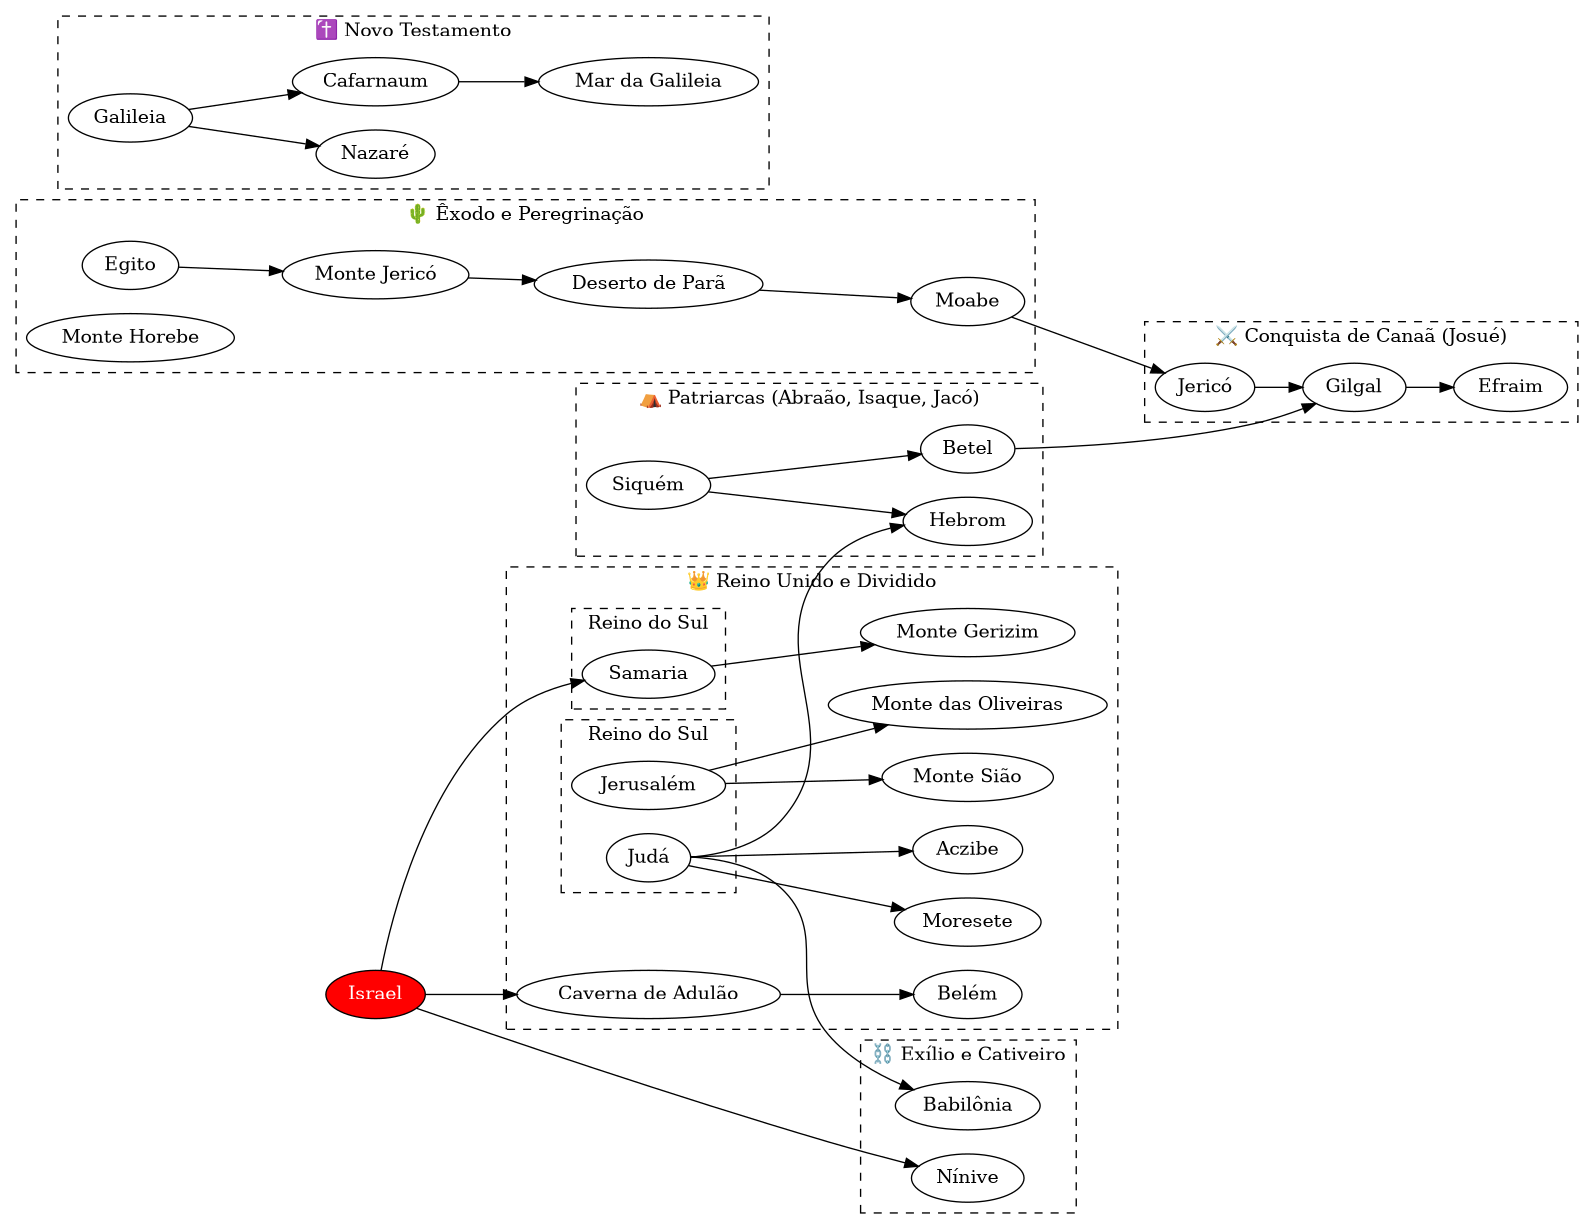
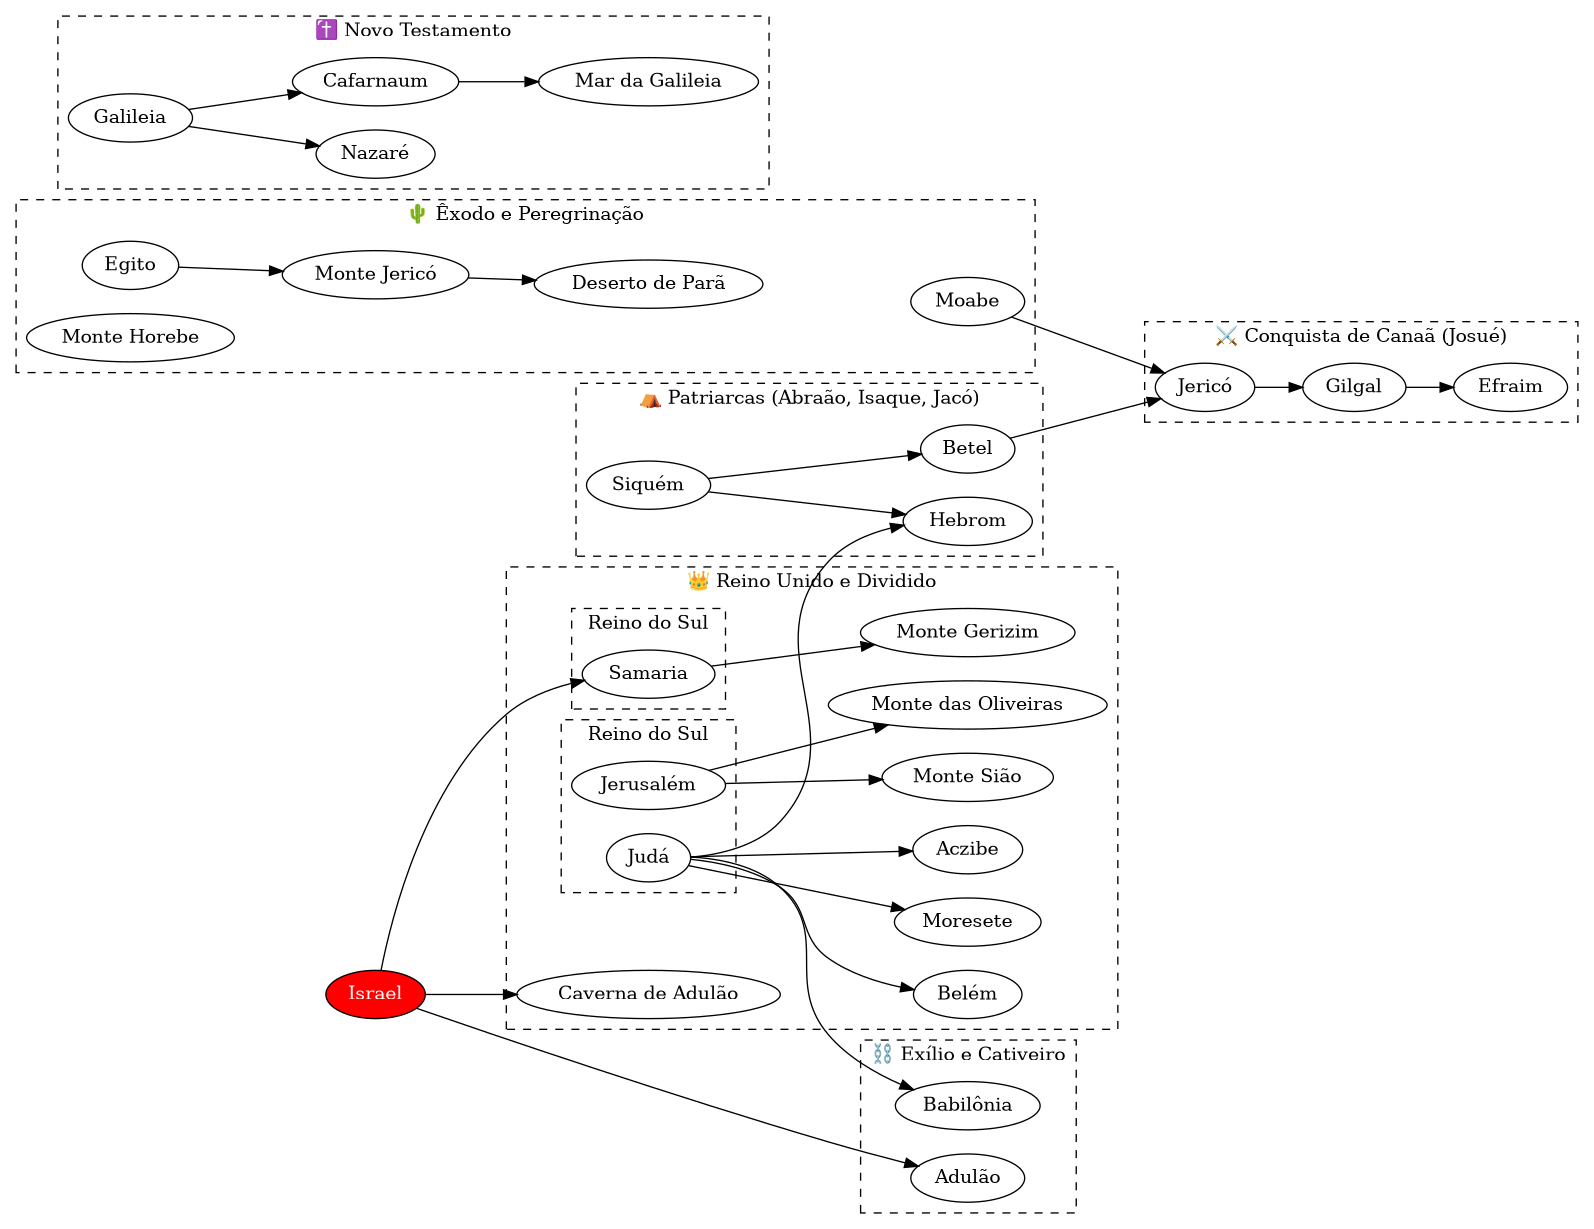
edge "Deserto de Parã" -> "Moabe": removed
edge "Betel" -> "Gilgal": now "Betel" -> "Jericó"
edge "Caverna de Adulão" -> "Belém": now "Judá" -> "Belém"
node "Nínive": label "Nínive" -> "Adulão"
